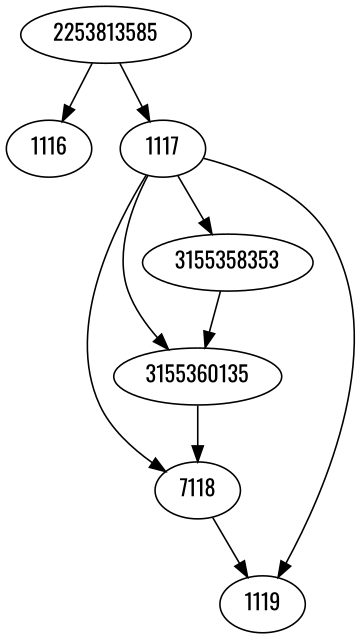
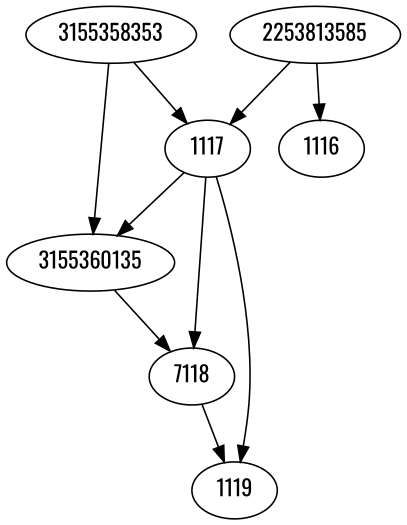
edge "1117" -> "3155358353": reversed
